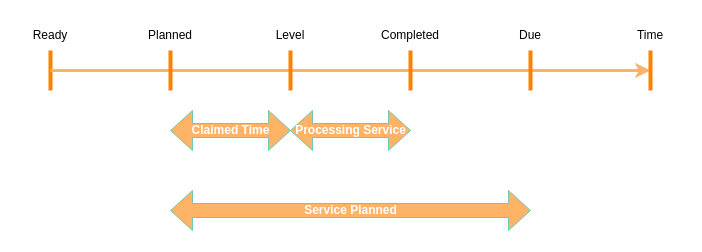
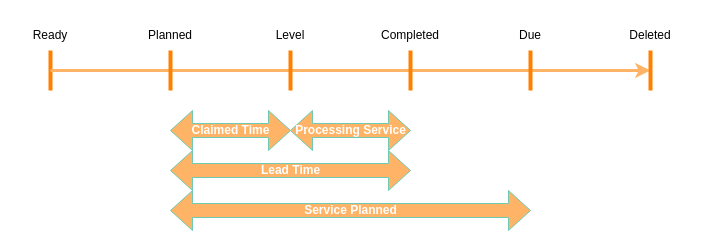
node "Time": label "Time" -> "Deleted"
node "Lead Time": added
